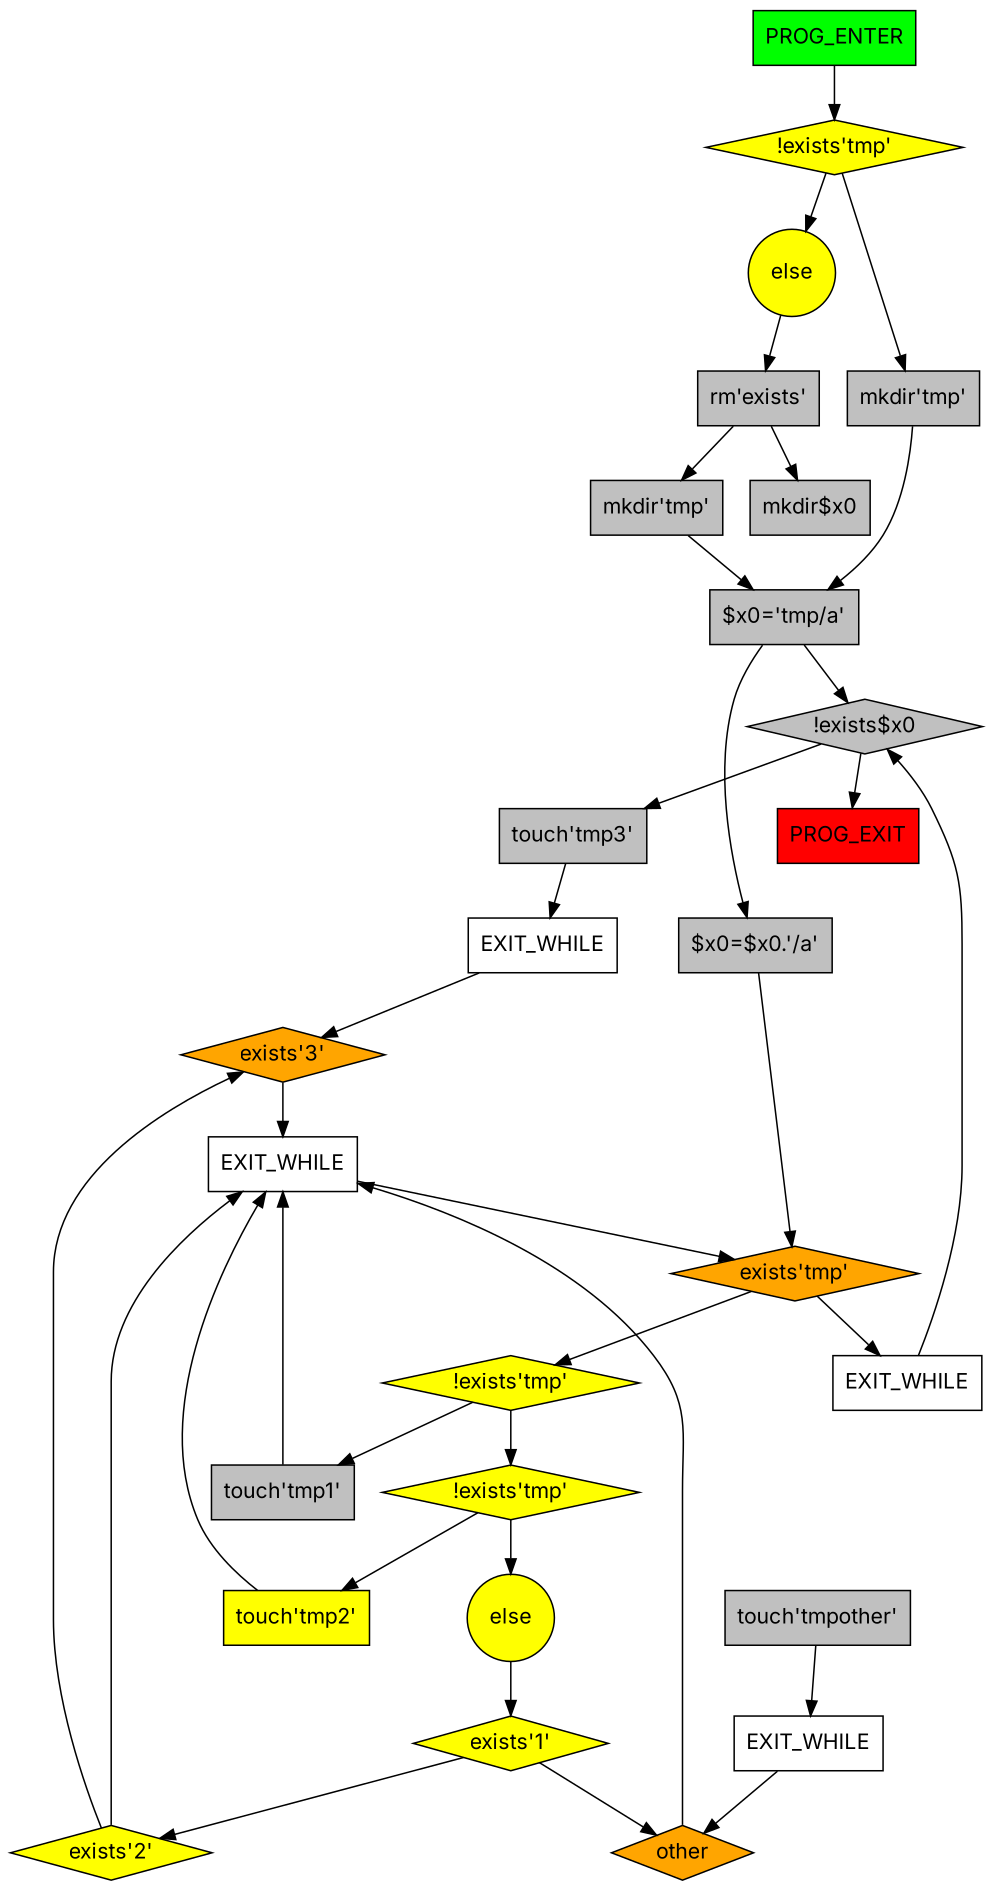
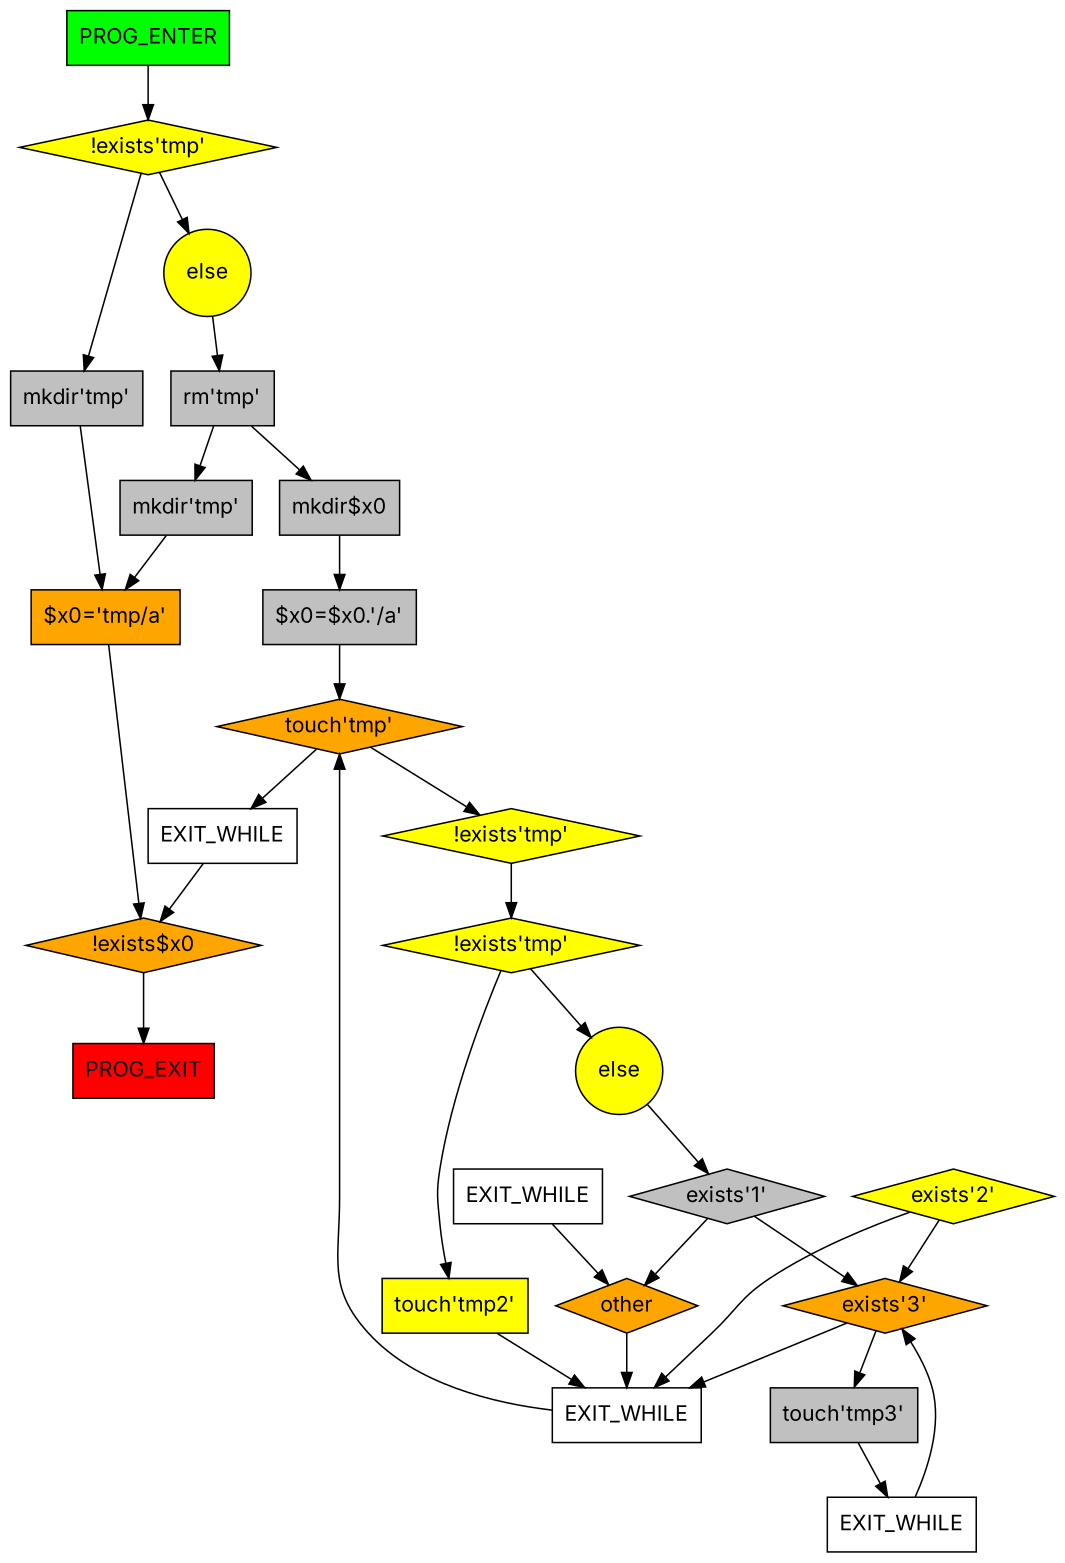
node "rm'exists'": label "rm'exists'" -> "rm'tmp'"
node "$x0='tmp/a'": fillcolor gray -> orange
node "!exists$x0": fillcolor gray -> orange
edge "$x0='tmp/a'" -> "$x0=$x0.'/a'": now "mkdir$x0" -> "$x0=$x0.'/a'"
edge "!exists$x0" -> "touch'tmp3'": now "exists'3'" -> "touch'tmp3'"
node "exists'tmp'": label "exists'tmp'" -> "touch'tmp'"
node "touch'tmp1'": removed
node "touch'tmpother'": removed
node "exists'1'": fillcolor yellow -> gray
edge "exists'1'" -> "exists'2'": now "exists'1'" -> "exists'3'"
